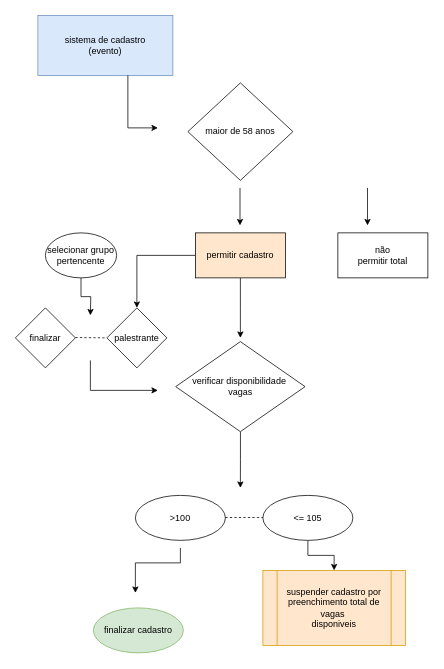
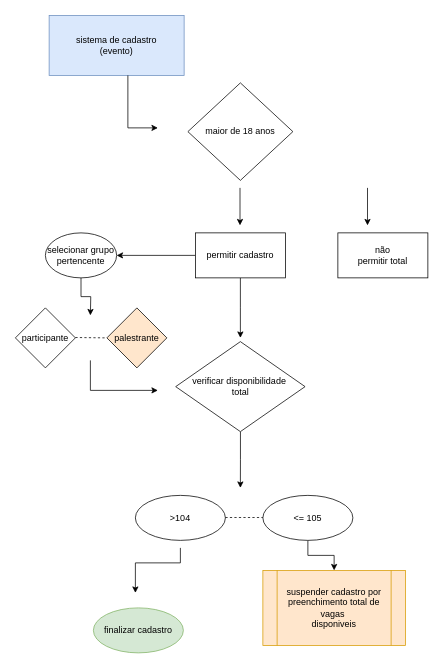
node "sistema de cadastro (evento)": moved (105, 45) -> (117, 45)
node "maior de 58 anos": label "maior de 58 anos" -> "maior de 18 anos"
node "permitir cadastro": fillcolor #ffe6cc -> #ffffff
edge "permitir cadastro" -> "palestrante": now "permitir cadastro" -> "selecionar grupo pertencente"
node "finalizar": label "finalizar" -> "participante"
node "palestrante": fillcolor #ffffff -> #ffe6cc
node "verificar disponibilidade vagas": label "verificar disponibilidade vagas" -> "verificar disponibilidade total"
node ">100": label ">100" -> ">104"
